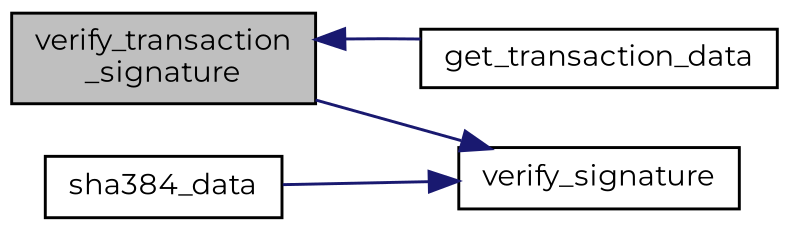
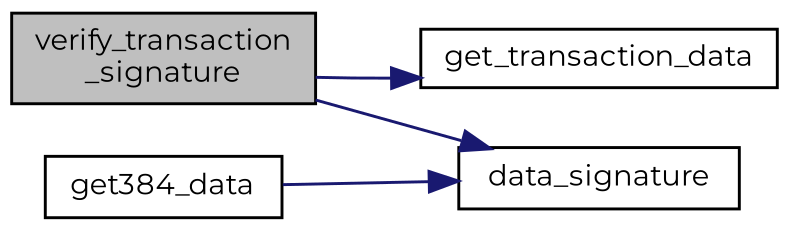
edge "get_transaction_data" -> "verify_transaction _signature": reversed
node "verify_signature": label "verify_signature" -> "data_signature"
node "sha384_data": label "sha384_data" -> "get384_data"
